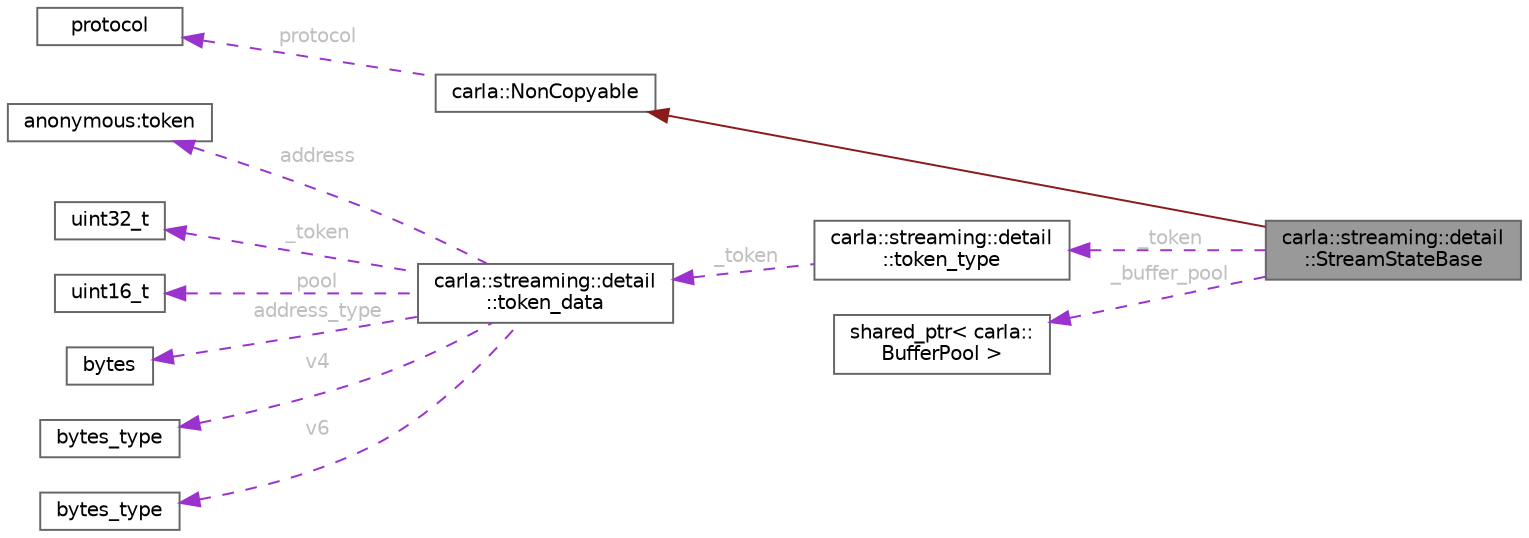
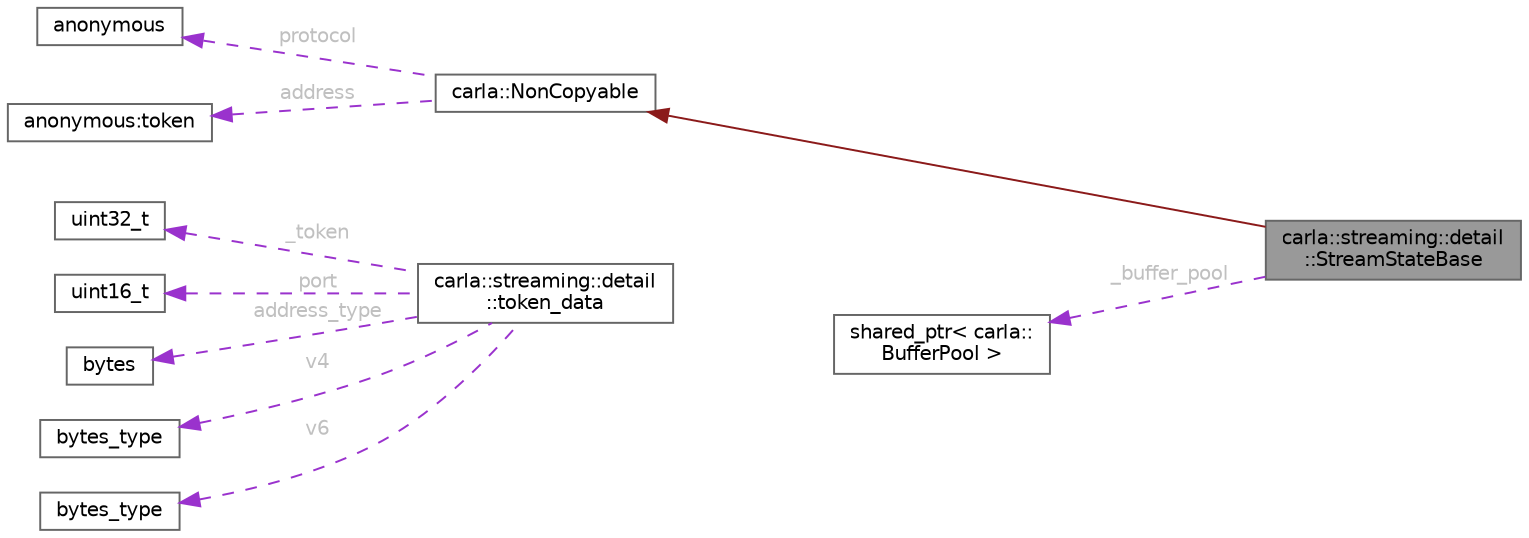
node "protocol": label "protocol" -> "anonymous"
edge "carla::streaming::detail ::token_data" -> "anonymous:token": now "carla::NonCopyable" -> "anonymous:token"
node "carla::streaming::detail ::token_type": removed
edge "carla::streaming::detail ::token_data" -> "uint16_t": label " pool" -> " port"
